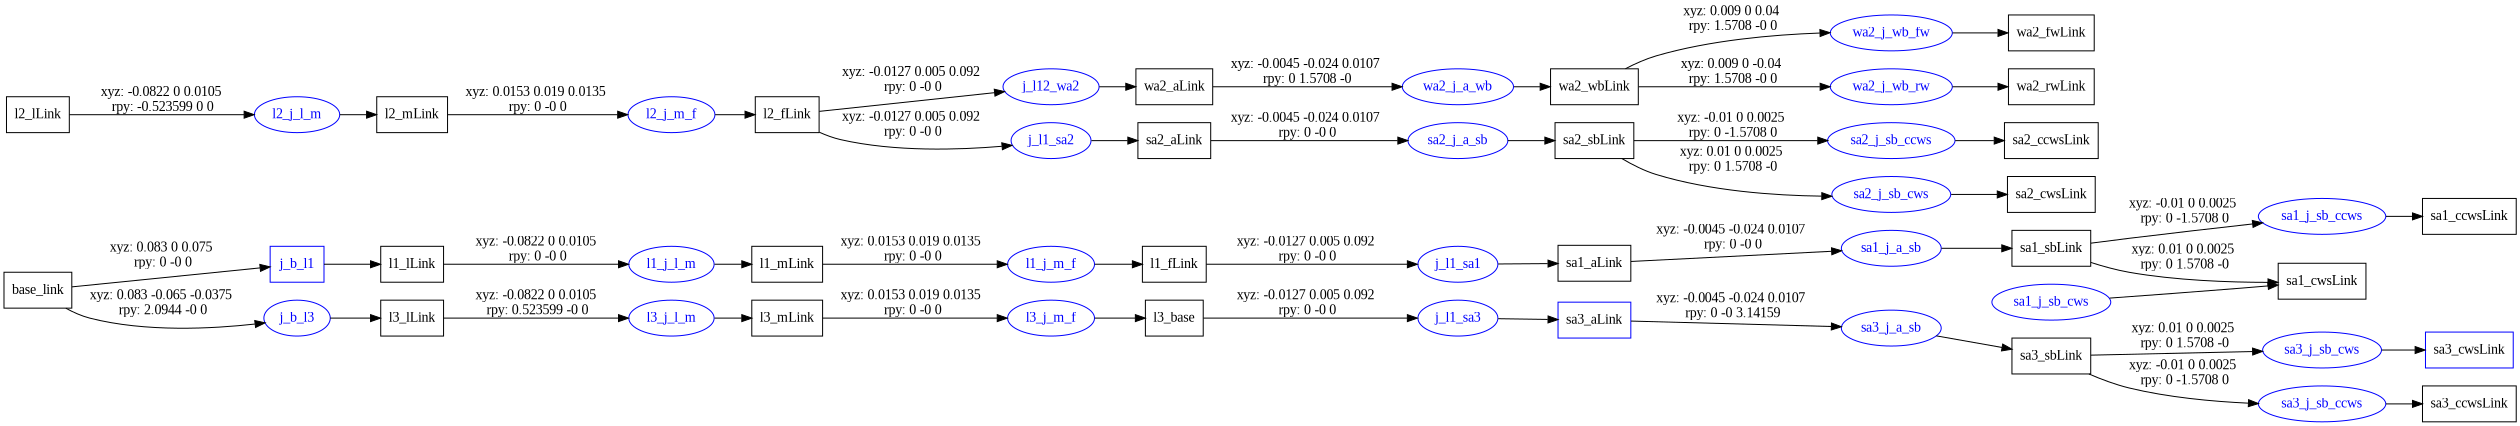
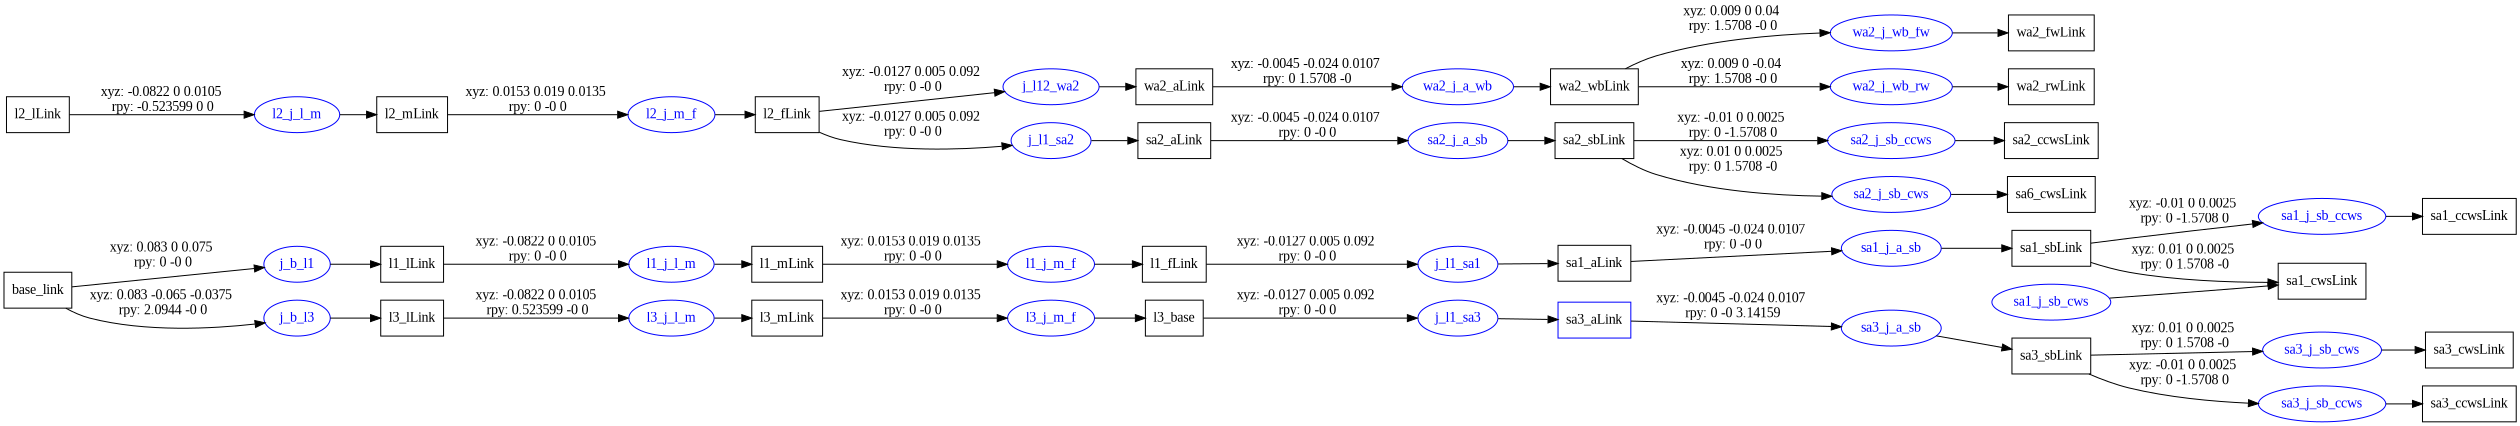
node "sa2_cwsLink": label "sa2_cwsLink" -> "sa6_cwsLink"
node "j_b_l1": shape box -> ellipse
node "sa3_cwsLink": color blue -> black
